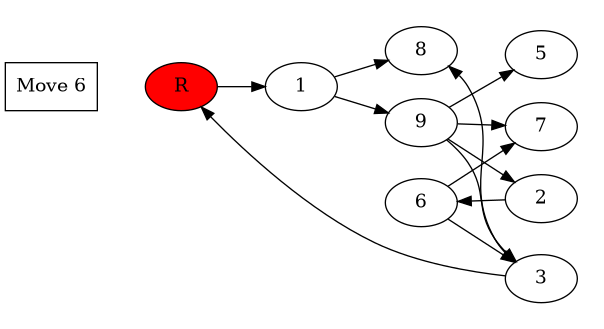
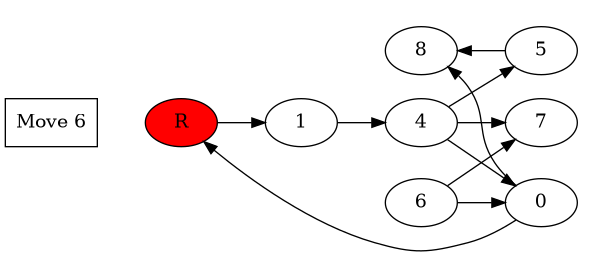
edge "1" -> "8": now "5" -> "8"
node "9": label "9" -> "4"
node "2": removed
node "3": label "3" -> "0"
